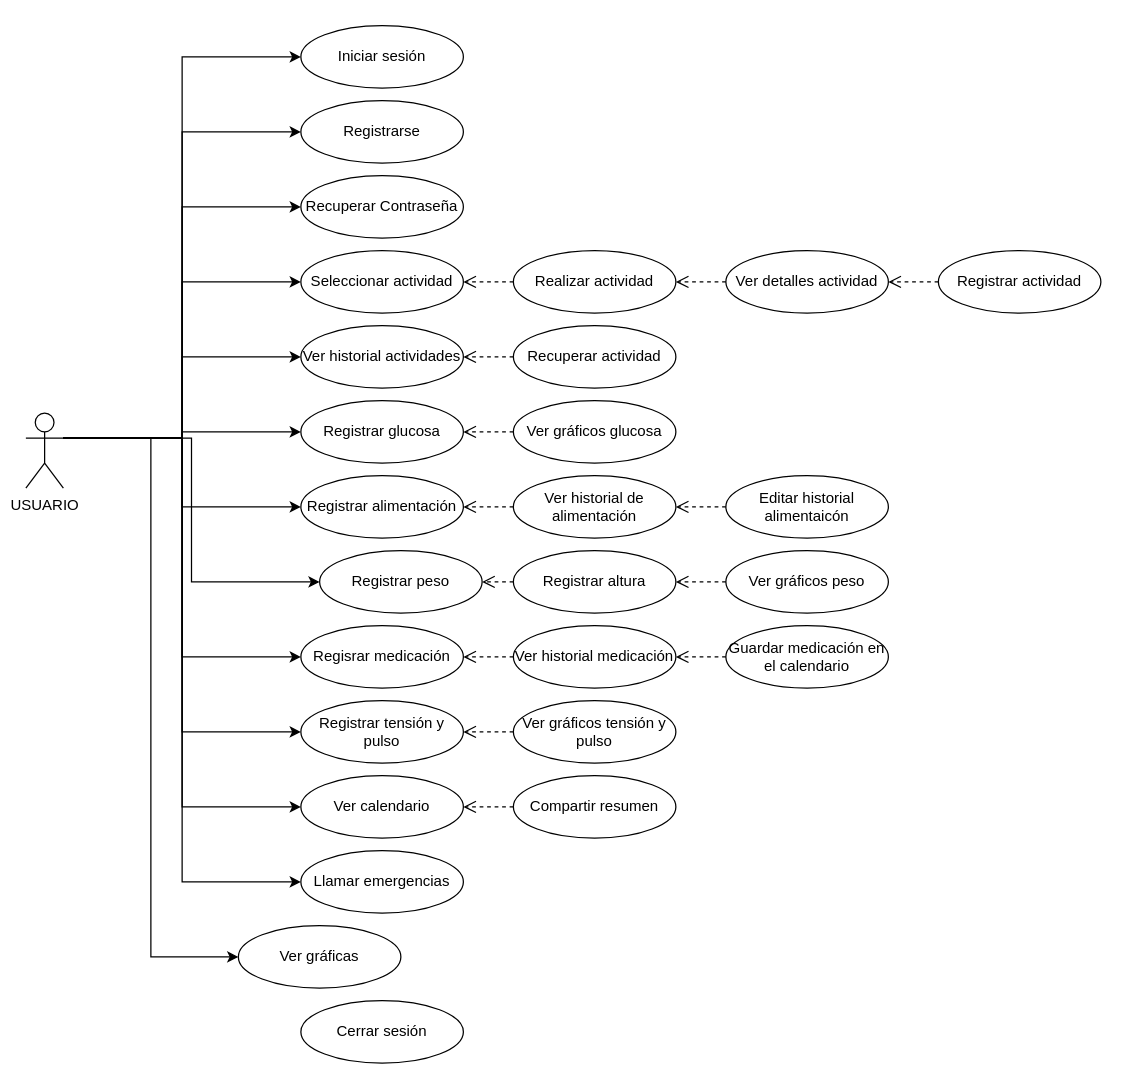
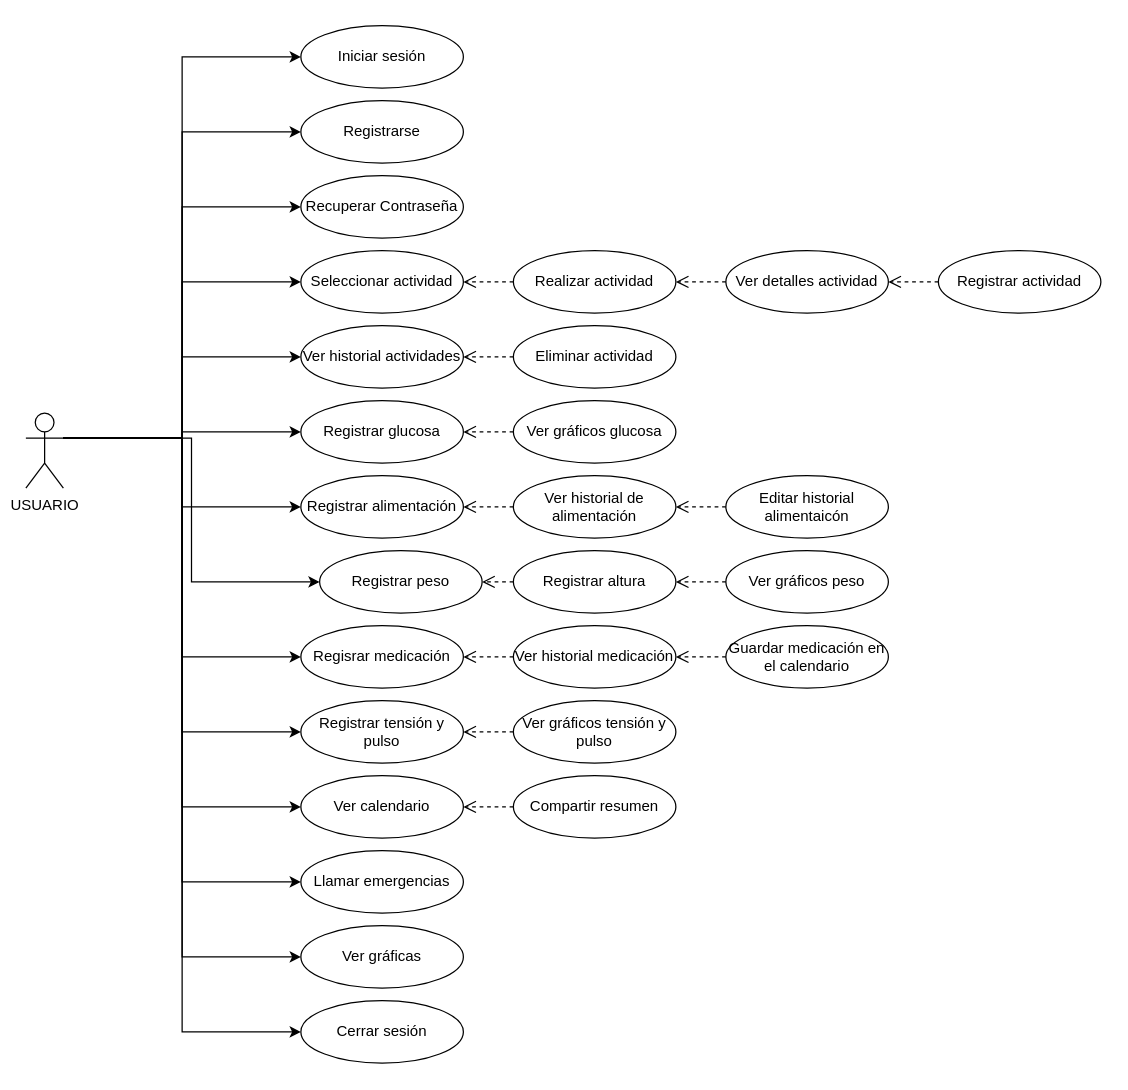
node "Recuperar actividad": label "Recuperar actividad" -> "Eliminar actividad"
node "Ver gráficas": moved (319, 957) -> (382, 957)
edge "USUARIO" -> "Cerrar sesión": added
